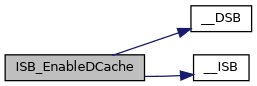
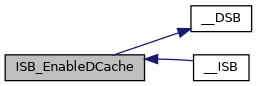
edge "ISB_EnableDCache" -> "__ISB": reversed
